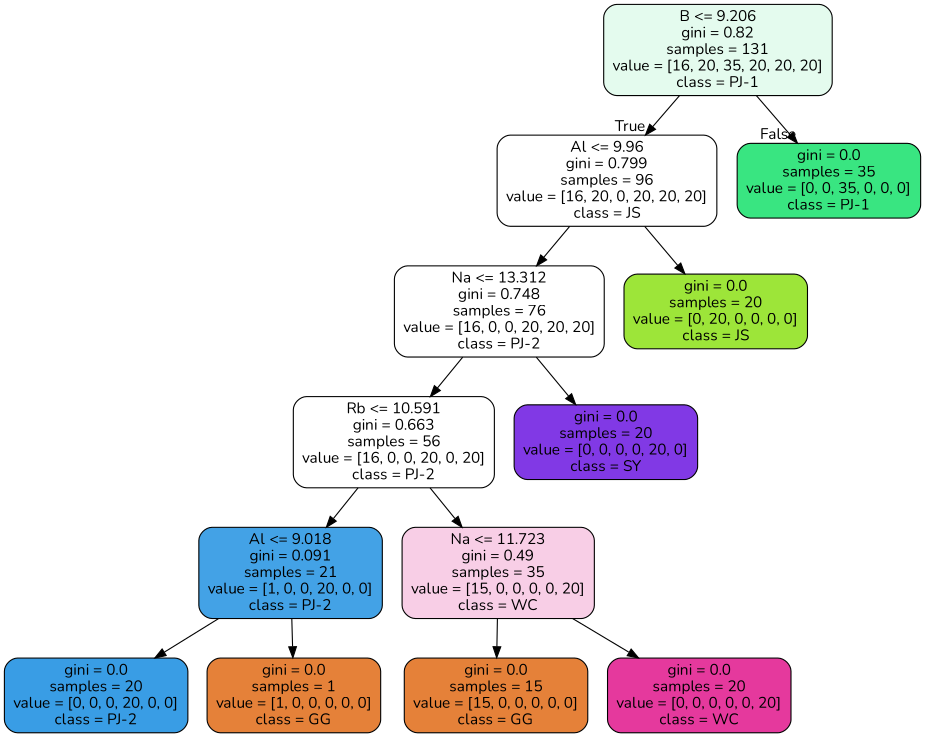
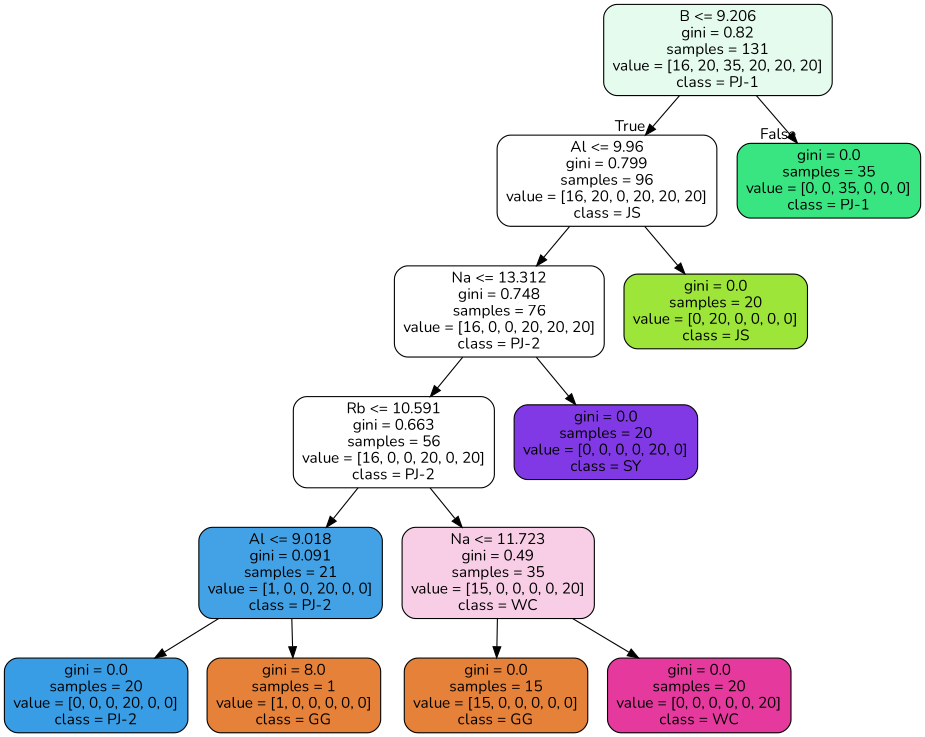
node "gini = 0.0 samples = 1 value = [1, 0, 0, 0, 0, 0] class = GG": label "gini = 0.0 samples = 1 value = [1, 0, 0, 0, 0, 0] class = GG" -> "gini = 8.0 samples = 1 value = [1, 0, 0, 0, 0, 0] class = GG"
